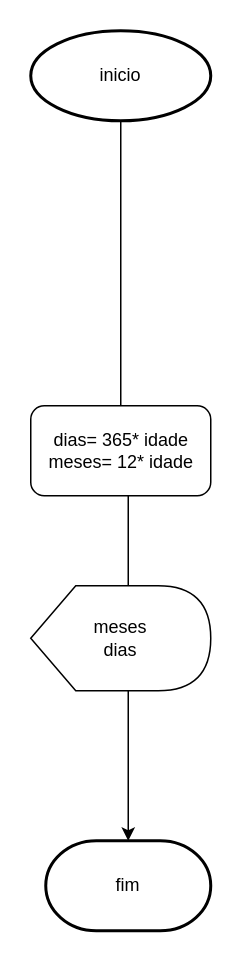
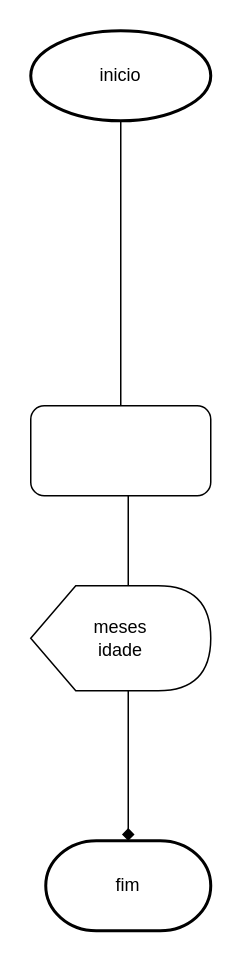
node "dias= 365* idade meses= 12* idade": removed
node "meses dias": label "meses dias" -> "meses idade"
edge "inicio" -> "fim": arrowhead classic -> diamond
